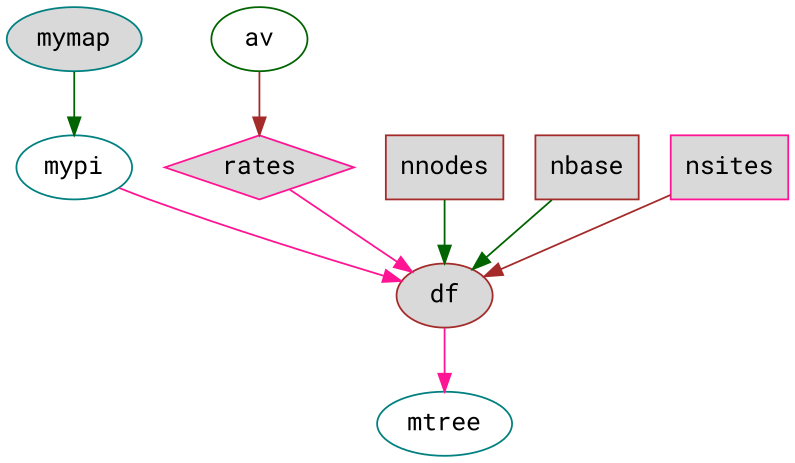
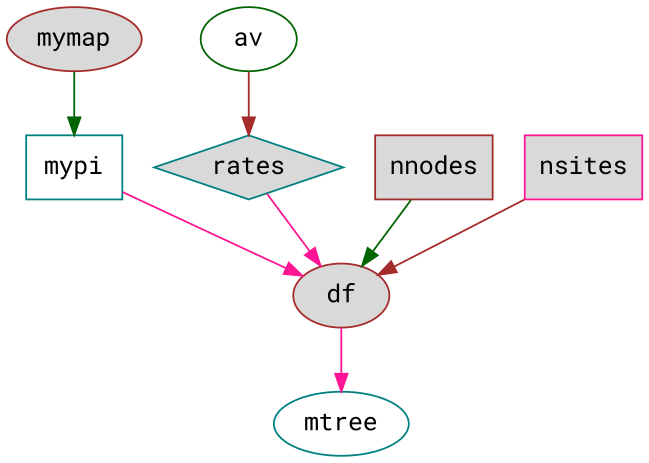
node "mymap": color teal -> brown
node "mypi": shape ellipse -> box
node "rates": color deeppink -> teal
node "nbase": removed
